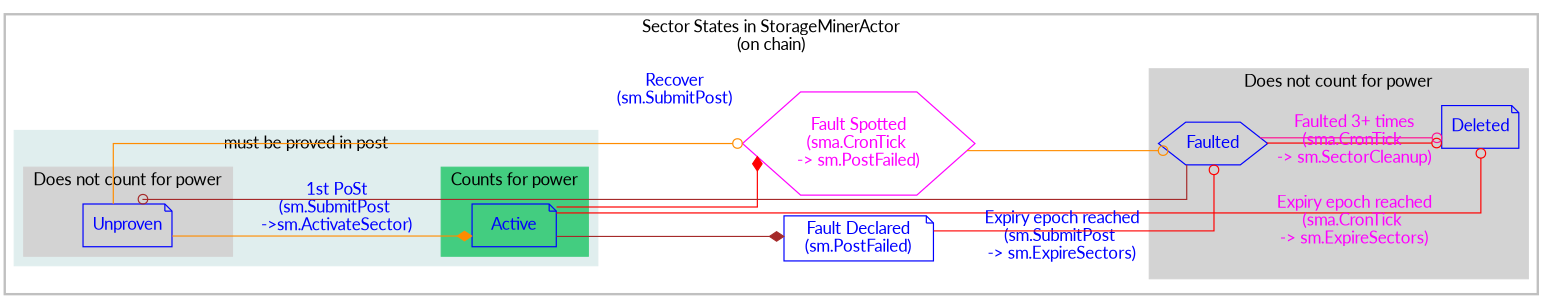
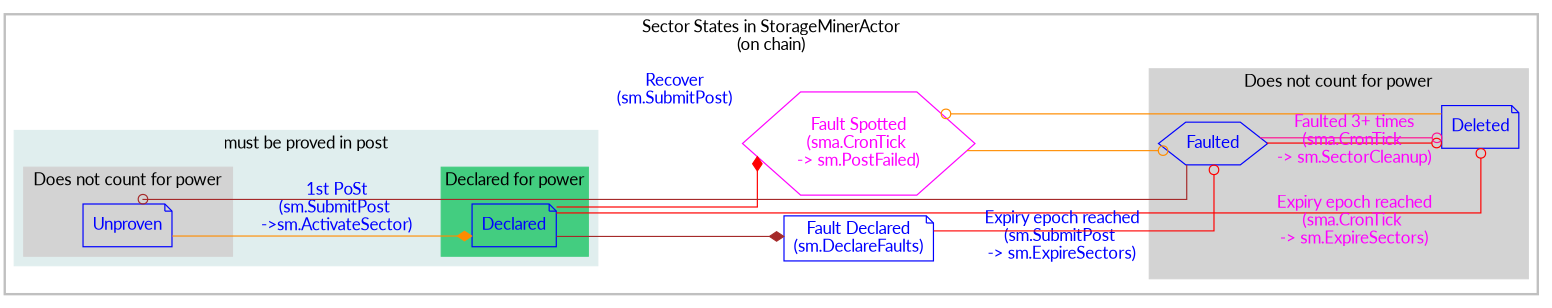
edge "Unproven" -> "Fault Spotted (sma.CronTick -> sm.PostFailed)": now "Deleted" -> "Fault Spotted (sma.CronTick -> sm.PostFailed)"
cluster "Counts for power": label "Counts for power" -> "Declared for power"
node "Active": label "Active" -> "Declared"
node "Fault Declared (sm.PostFailed)": label "Fault Declared (sm.PostFailed)" -> "Fault Declared (sm.DeclareFaults)"
